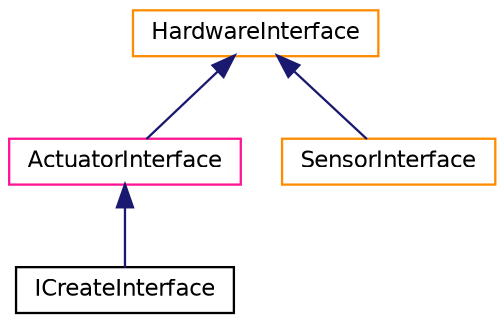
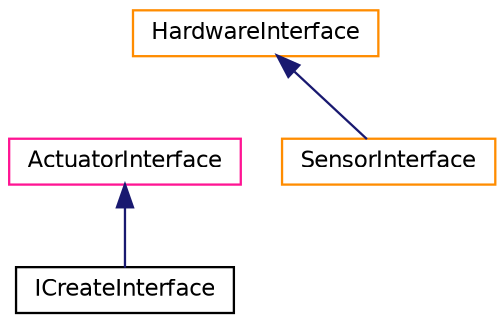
edge "ActuatorInterface" -> "HardwareInterface": removed
